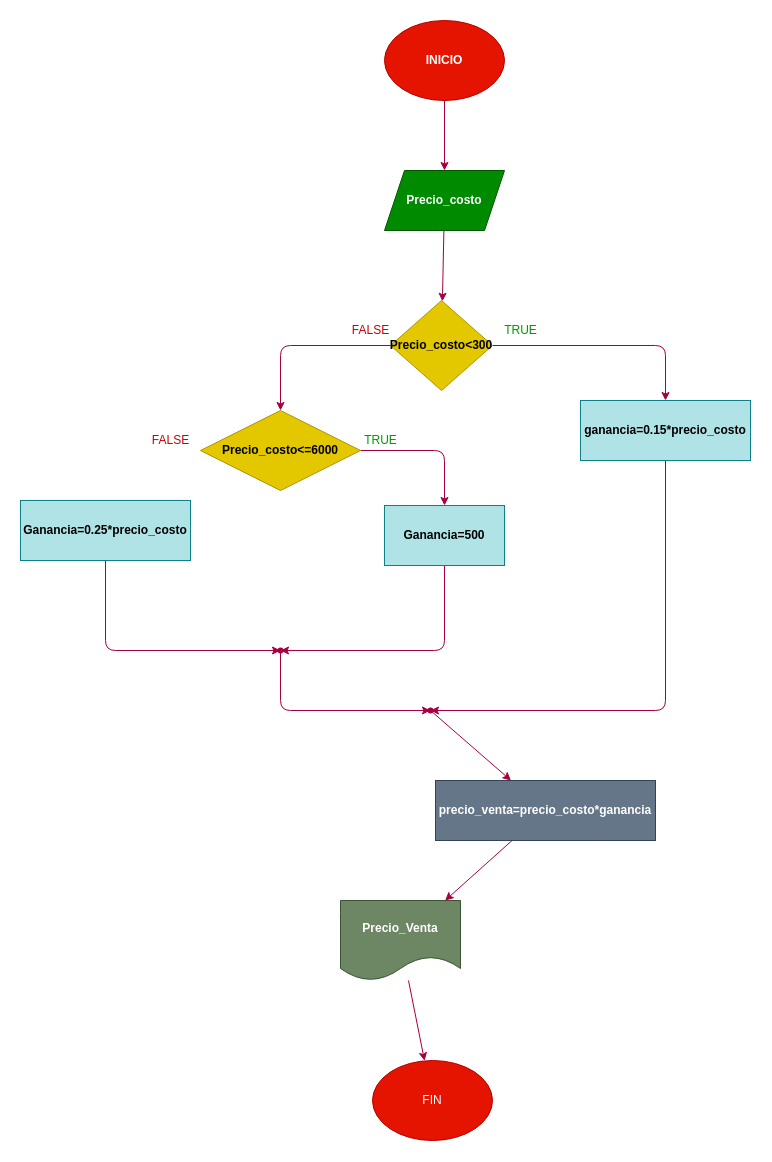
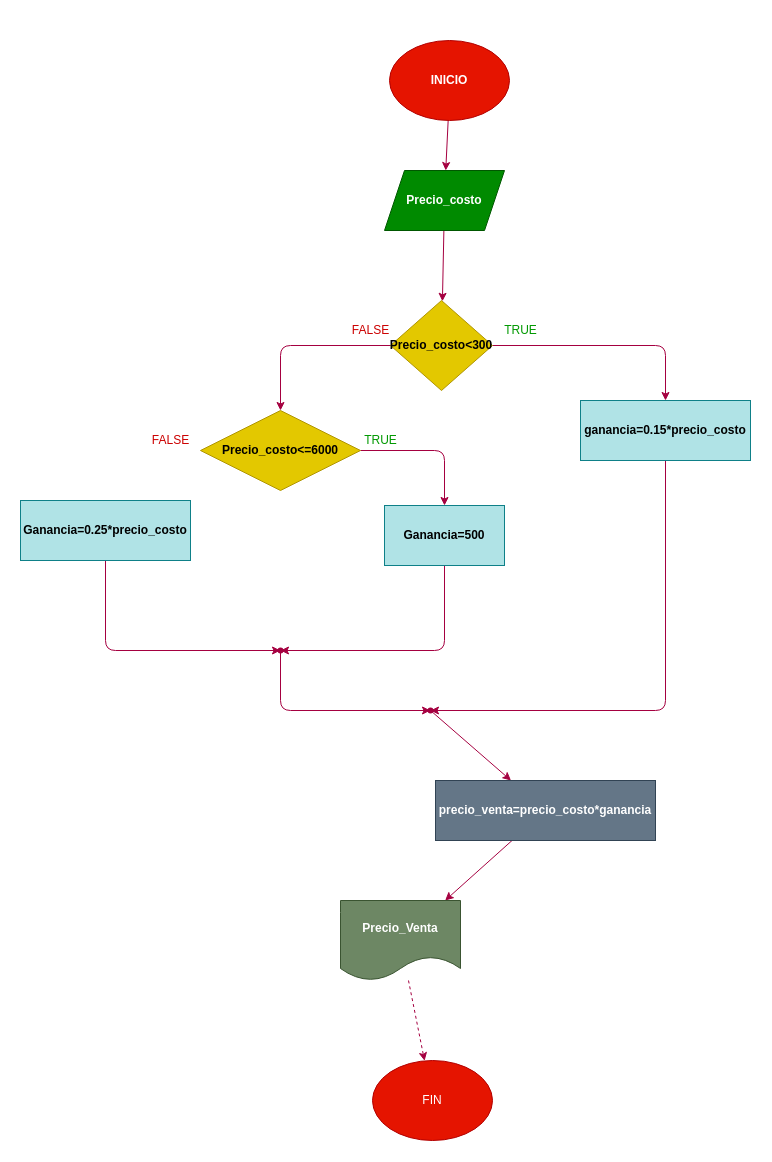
node "INICIO": moved (445, 61) -> (450, 81)
edge "Precio_Venta" -> "FIN": style solid -> dashed
